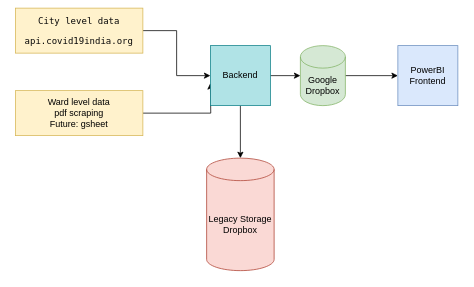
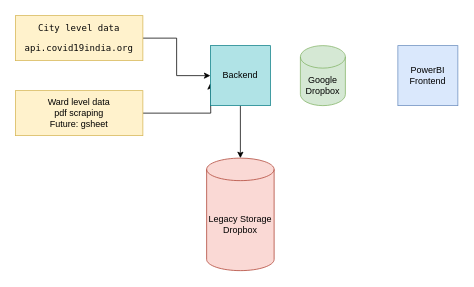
node "City level dataapi.covid19india.org": moved (79, 30) -> (79, 38)
edge "Backend" -> "Google Dropbox": removed
edge "Google Dropbox" -> "PowerBI Frontend": removed
